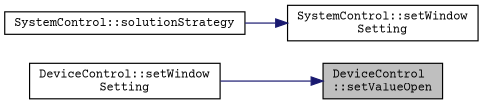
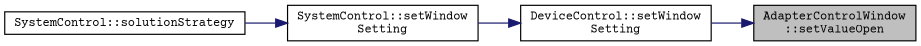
edge "SystemControl::setWindow Setting" -> "DeviceControl::setWindow Setting": added
node "DeviceControl ::setValueOpen": label "DeviceControl ::setValueOpen" -> "AdapterControlWindow ::setValueOpen"
